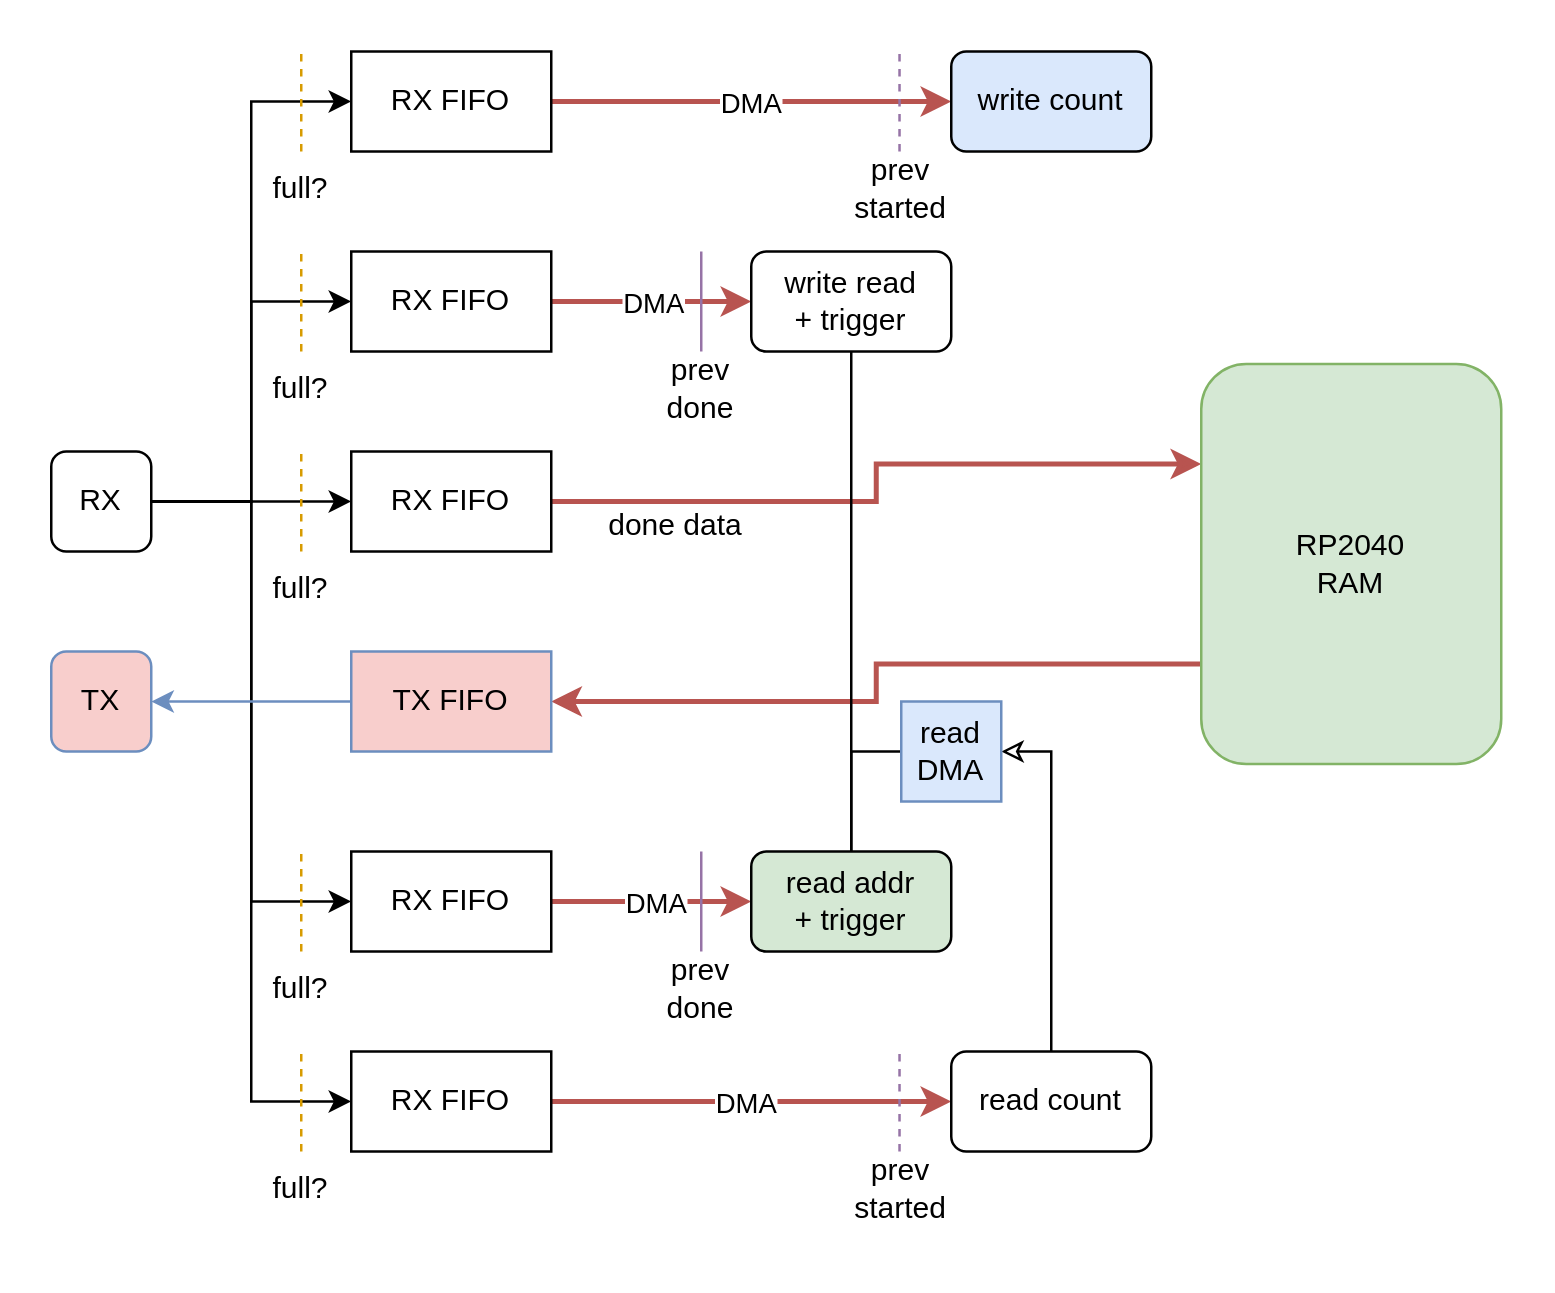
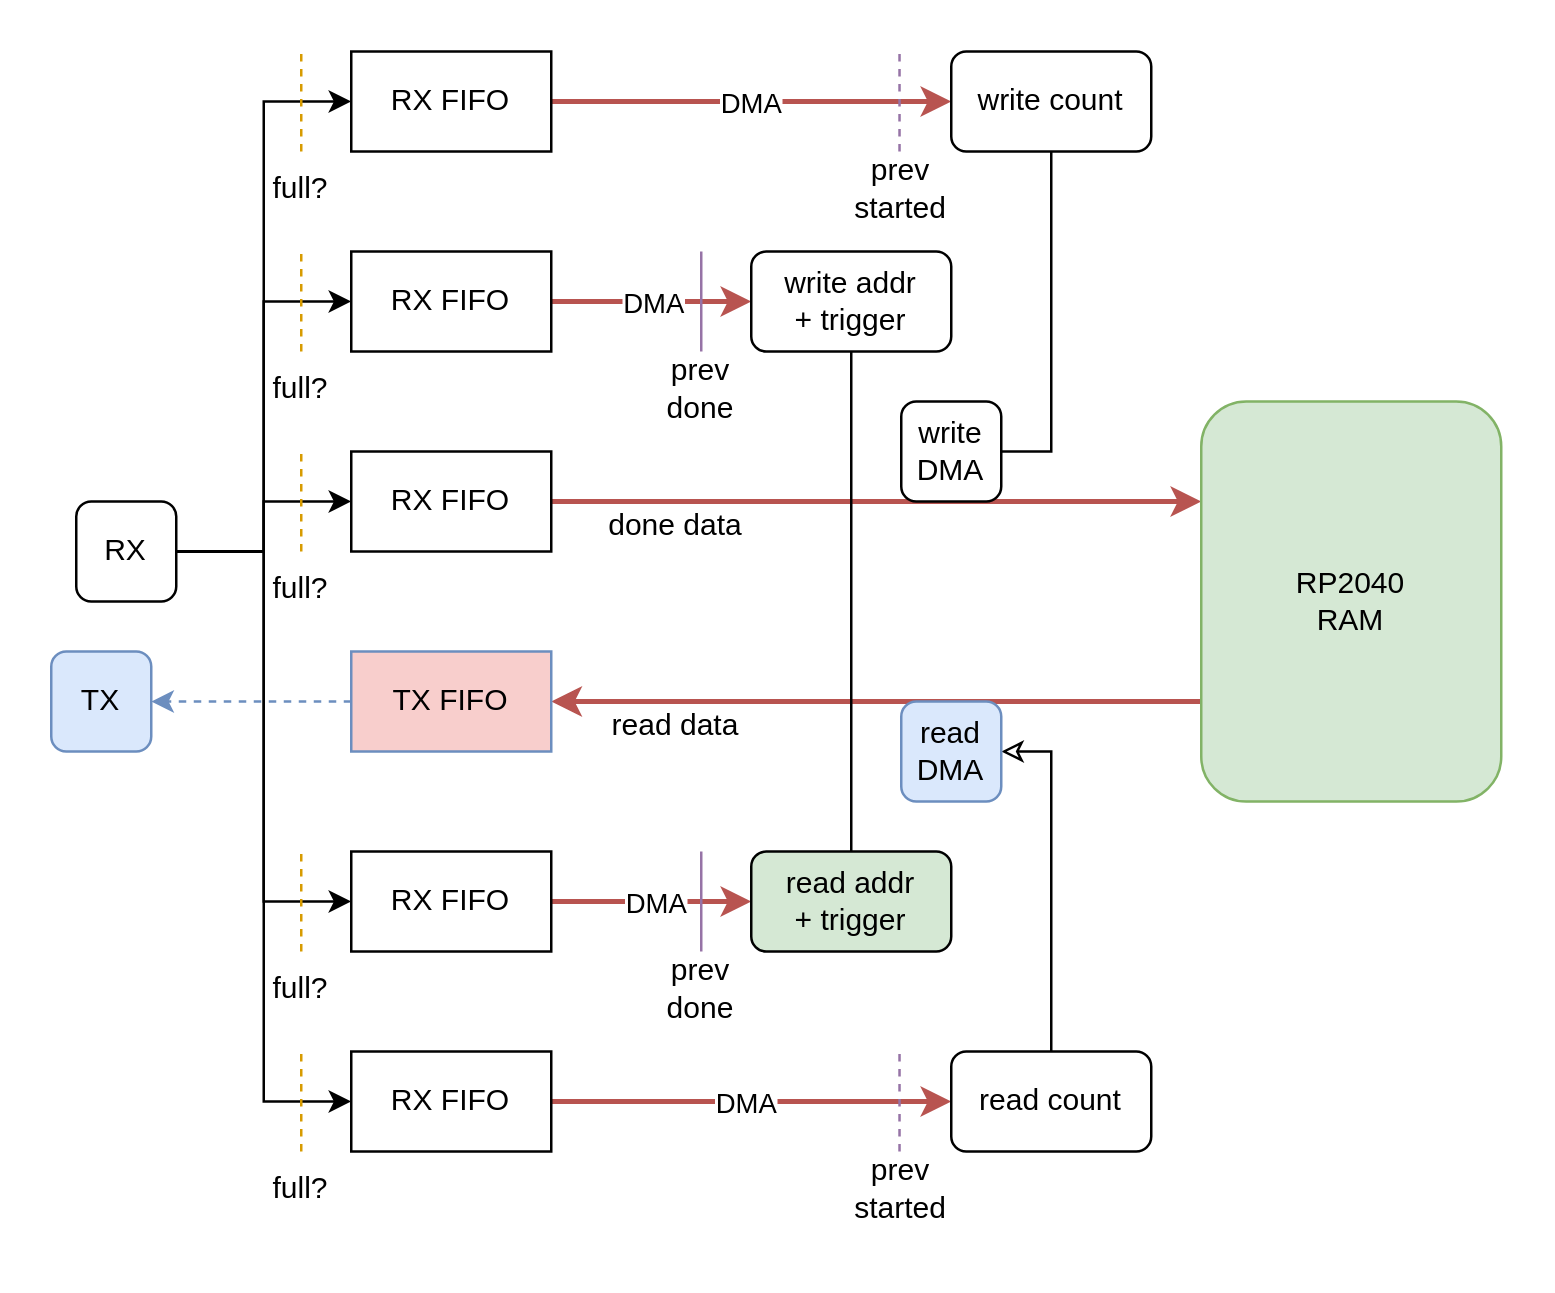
node "write count": fillcolor #dae8fc -> #ffffff
node "write read + trigger": label "write read + trigger" -> "write addr + trigger"
edge "write count" -- "write DMA": added
node "write DMA": added
node "RX": moved (101, 501) -> (126, 551)
node "RP2040 RAM": moved (1351, 564) -> (1351, 601)
node "TX": fillcolor #f8cecc -> #dae8fc
edge "TX FIFO" -> "TX": style solid -> dashed
node "read data": added
edge "read DMA" -- "read addr + trigger": removed
node "read DMA": shape rectangle -> rounded rectangle
